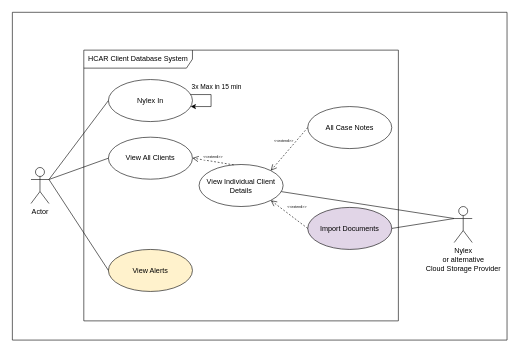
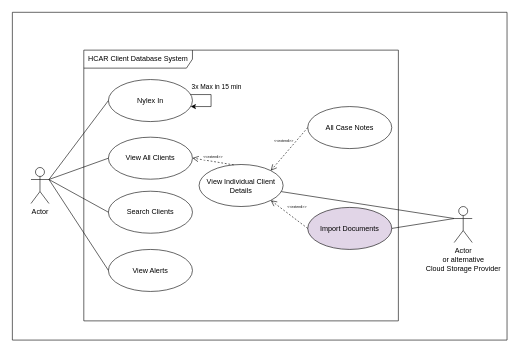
edge "Actor" -- "Search Clients": added
node "Search Clients": added
node "Nylex or alternative Cloud Storage Provider": label "Nylex or alternative Cloud Storage Provider" -> "Actor or alternative Cloud Storage Provider"
node "View Alerts": fillcolor #fff2cc -> #ffffff
